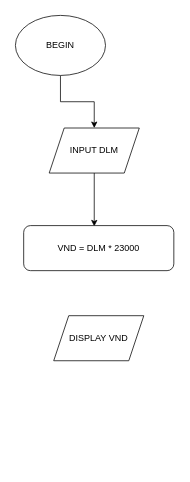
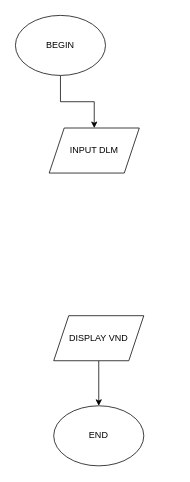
edge "INPUT DLM" -> "VND = DLM * 23000": removed
node "VND = DLM * 23000": removed
edge "DISPLAY VND" -> "END": added
node "END": added
